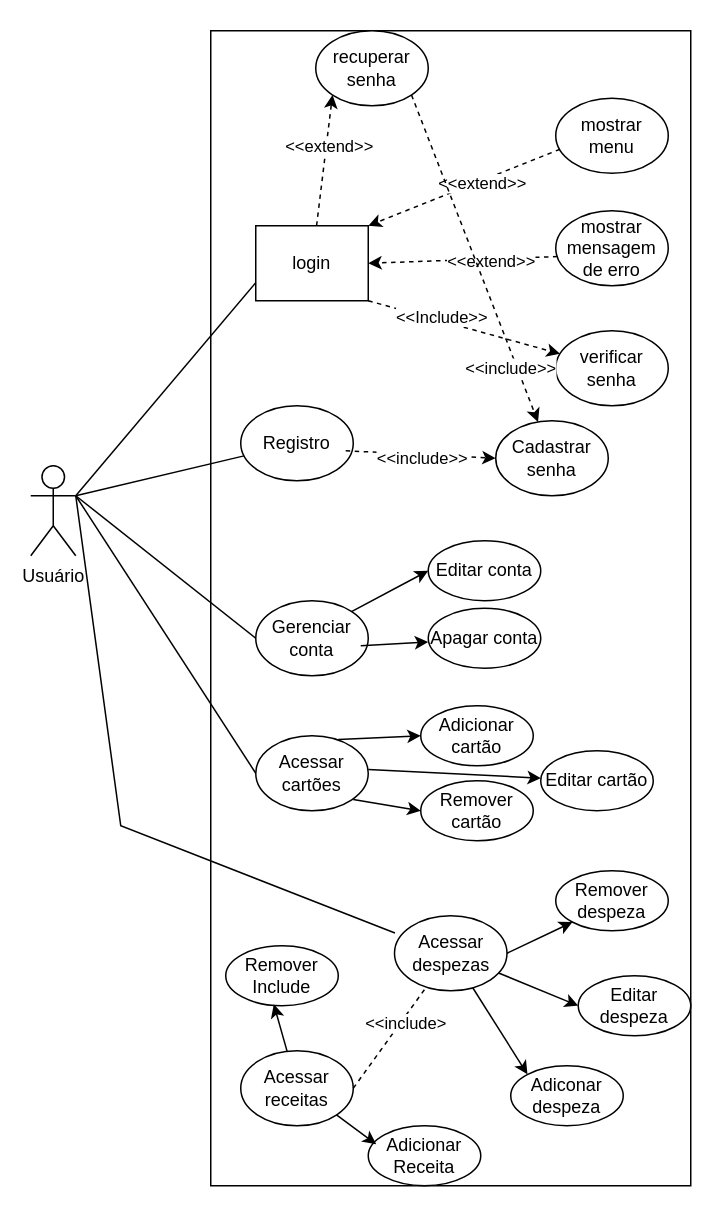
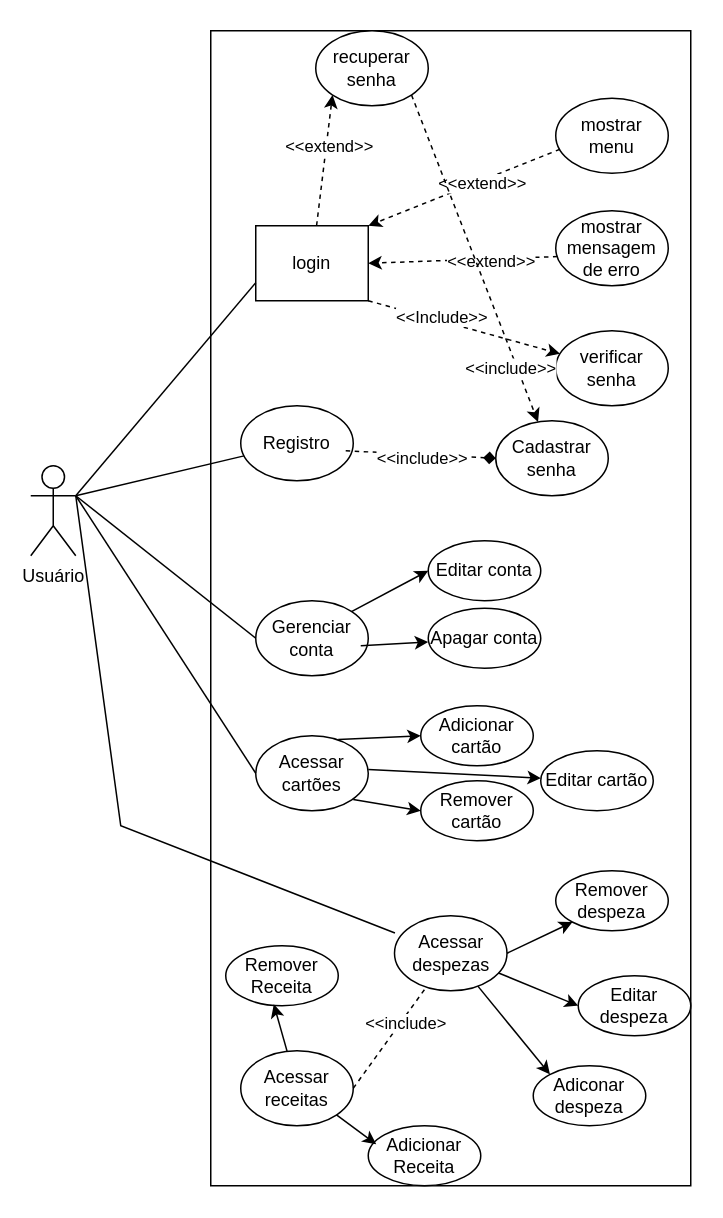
edge "Registro" -> "Cadastrar senha": arrowhead classic -> diamond
node "Remover Include": label "Remover Include" -> "Remover Receita"
node "Adiconar despeza": moved (567, 1096) -> (590, 1096)
